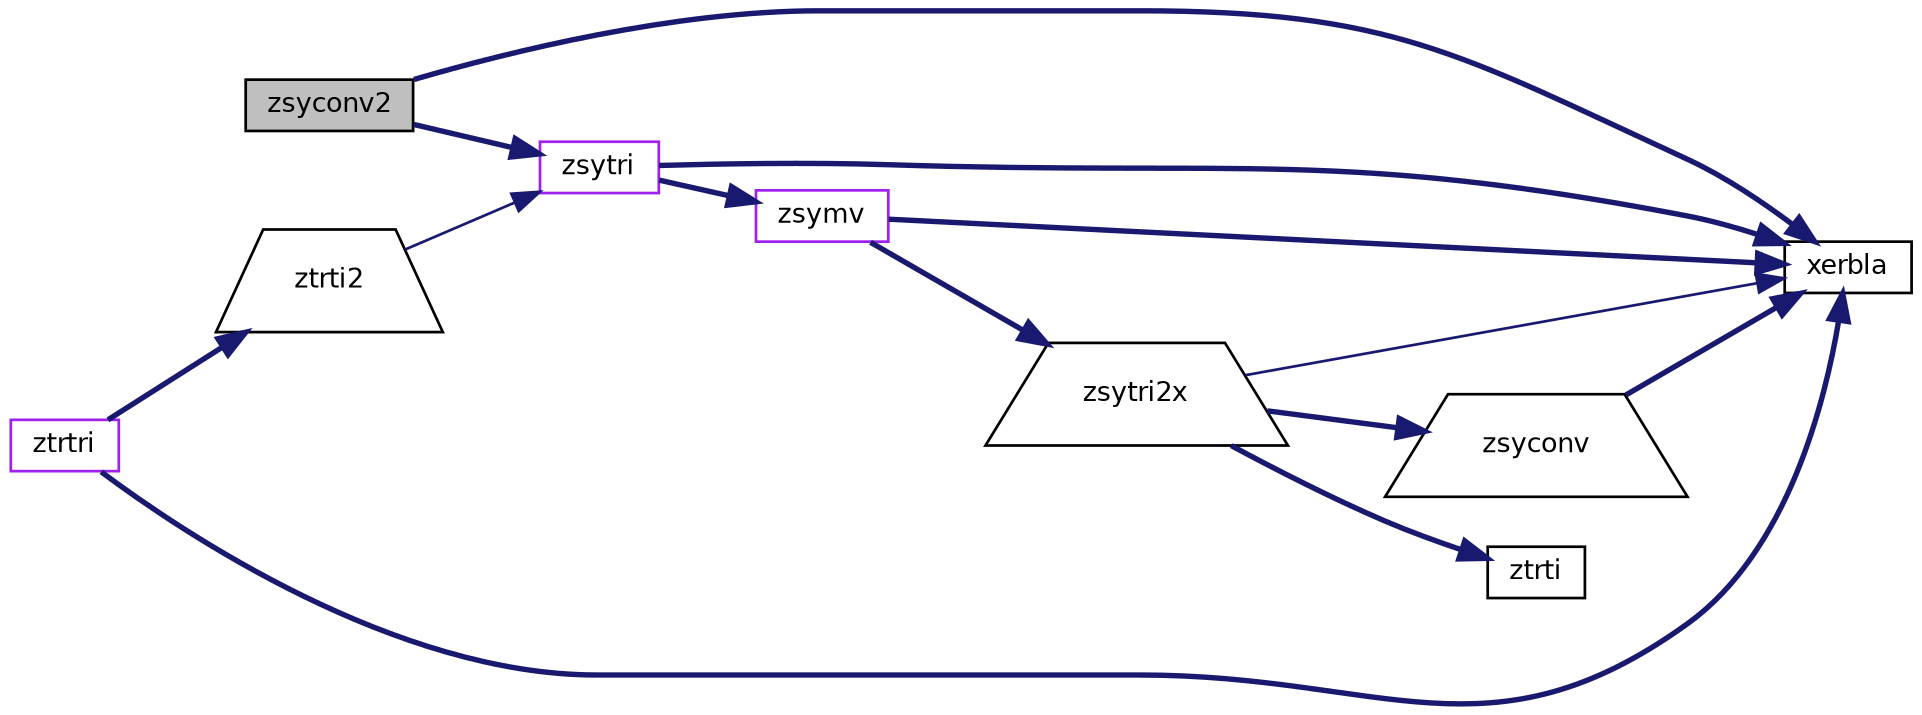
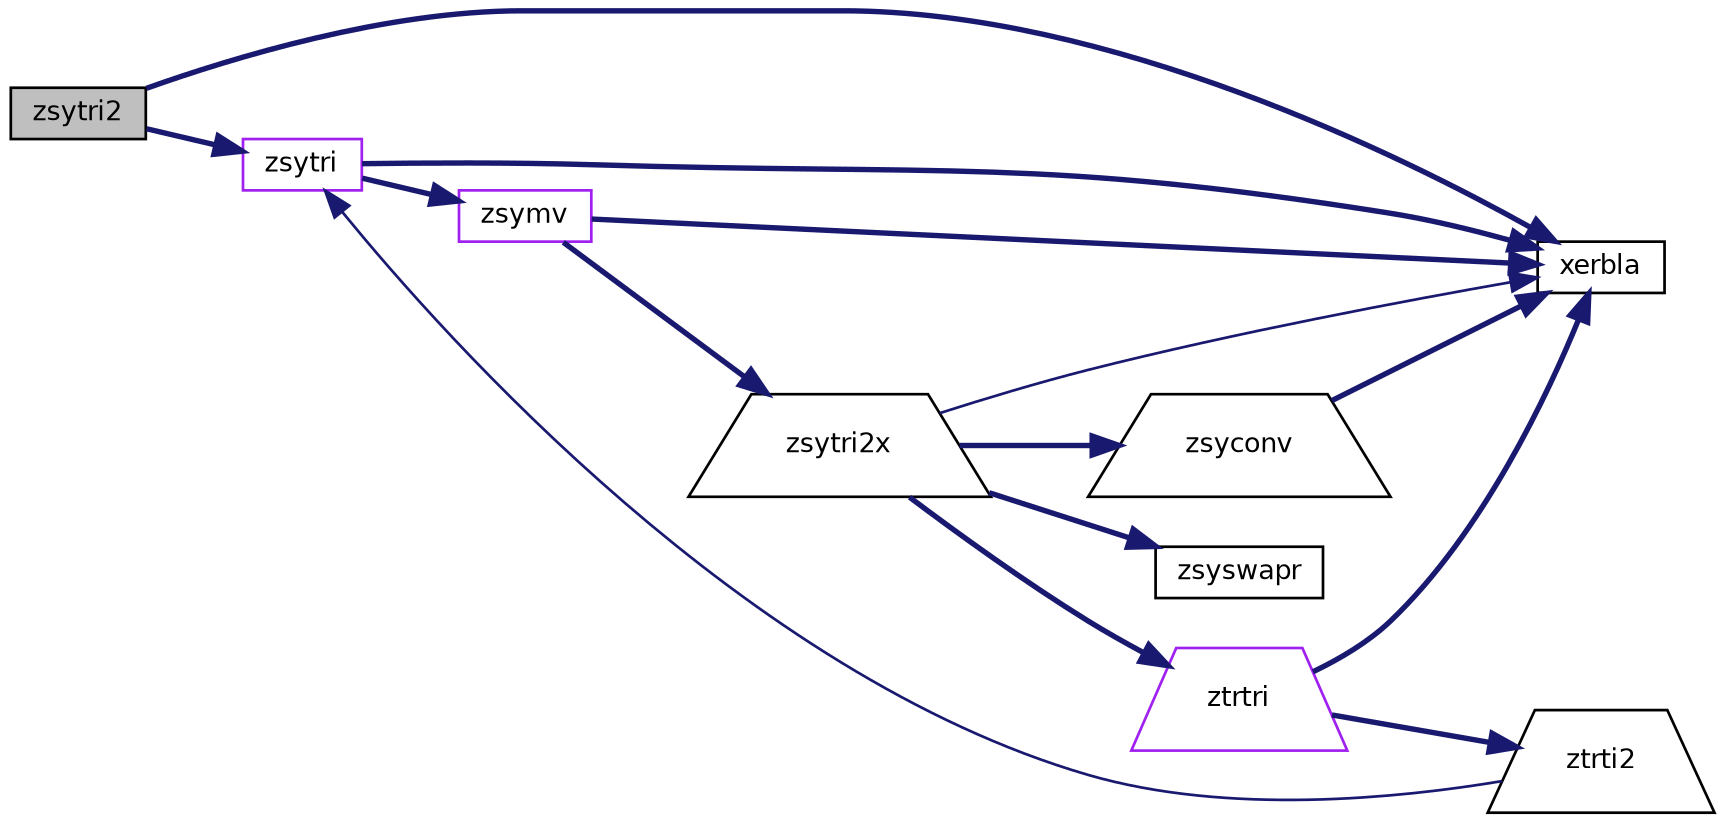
node "zsyconv2": label "zsyconv2" -> "zsytri2"
node "ztrtri": shape box -> trapezium
node "ztrti": label "ztrti" -> "zsyswapr"
edge "zsytri2x" -> "ztrtri": added
